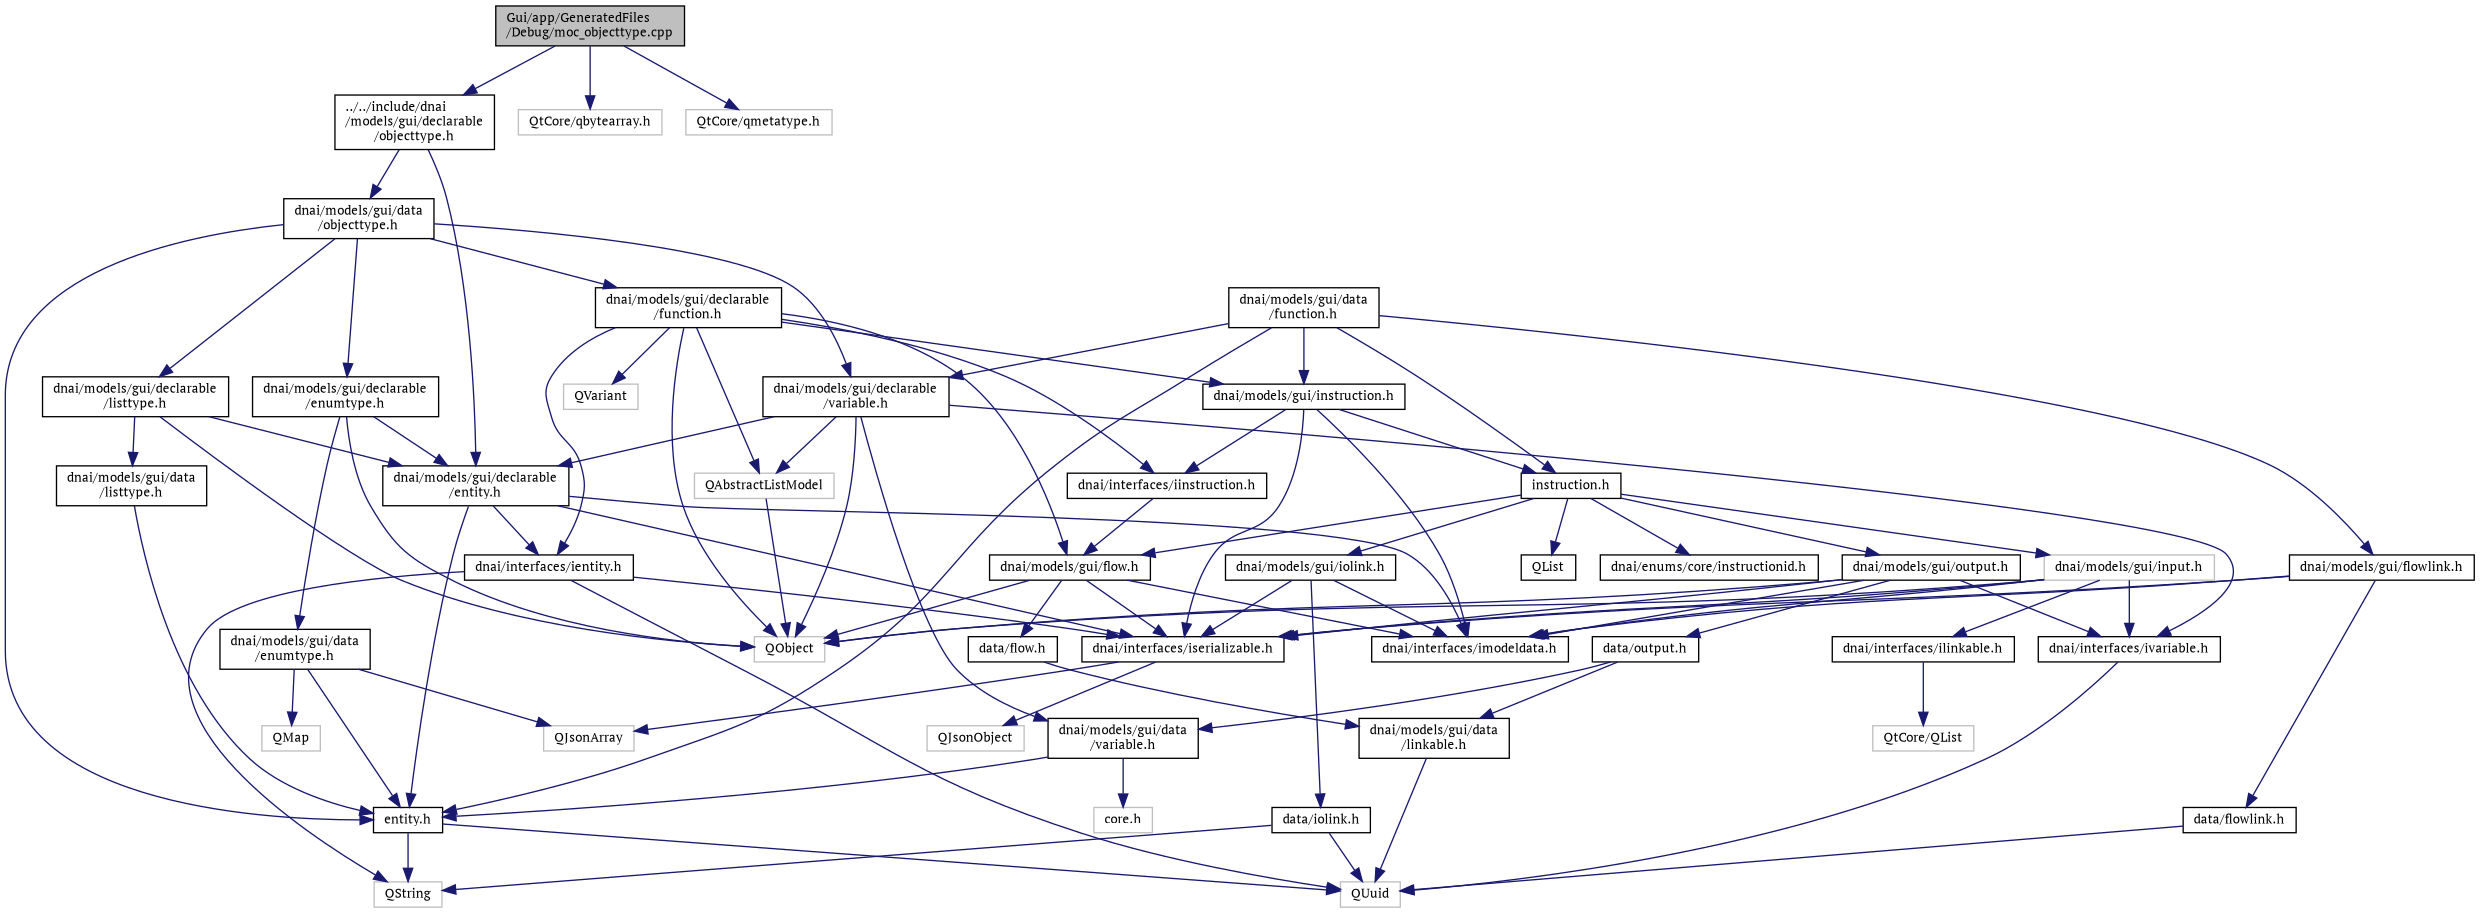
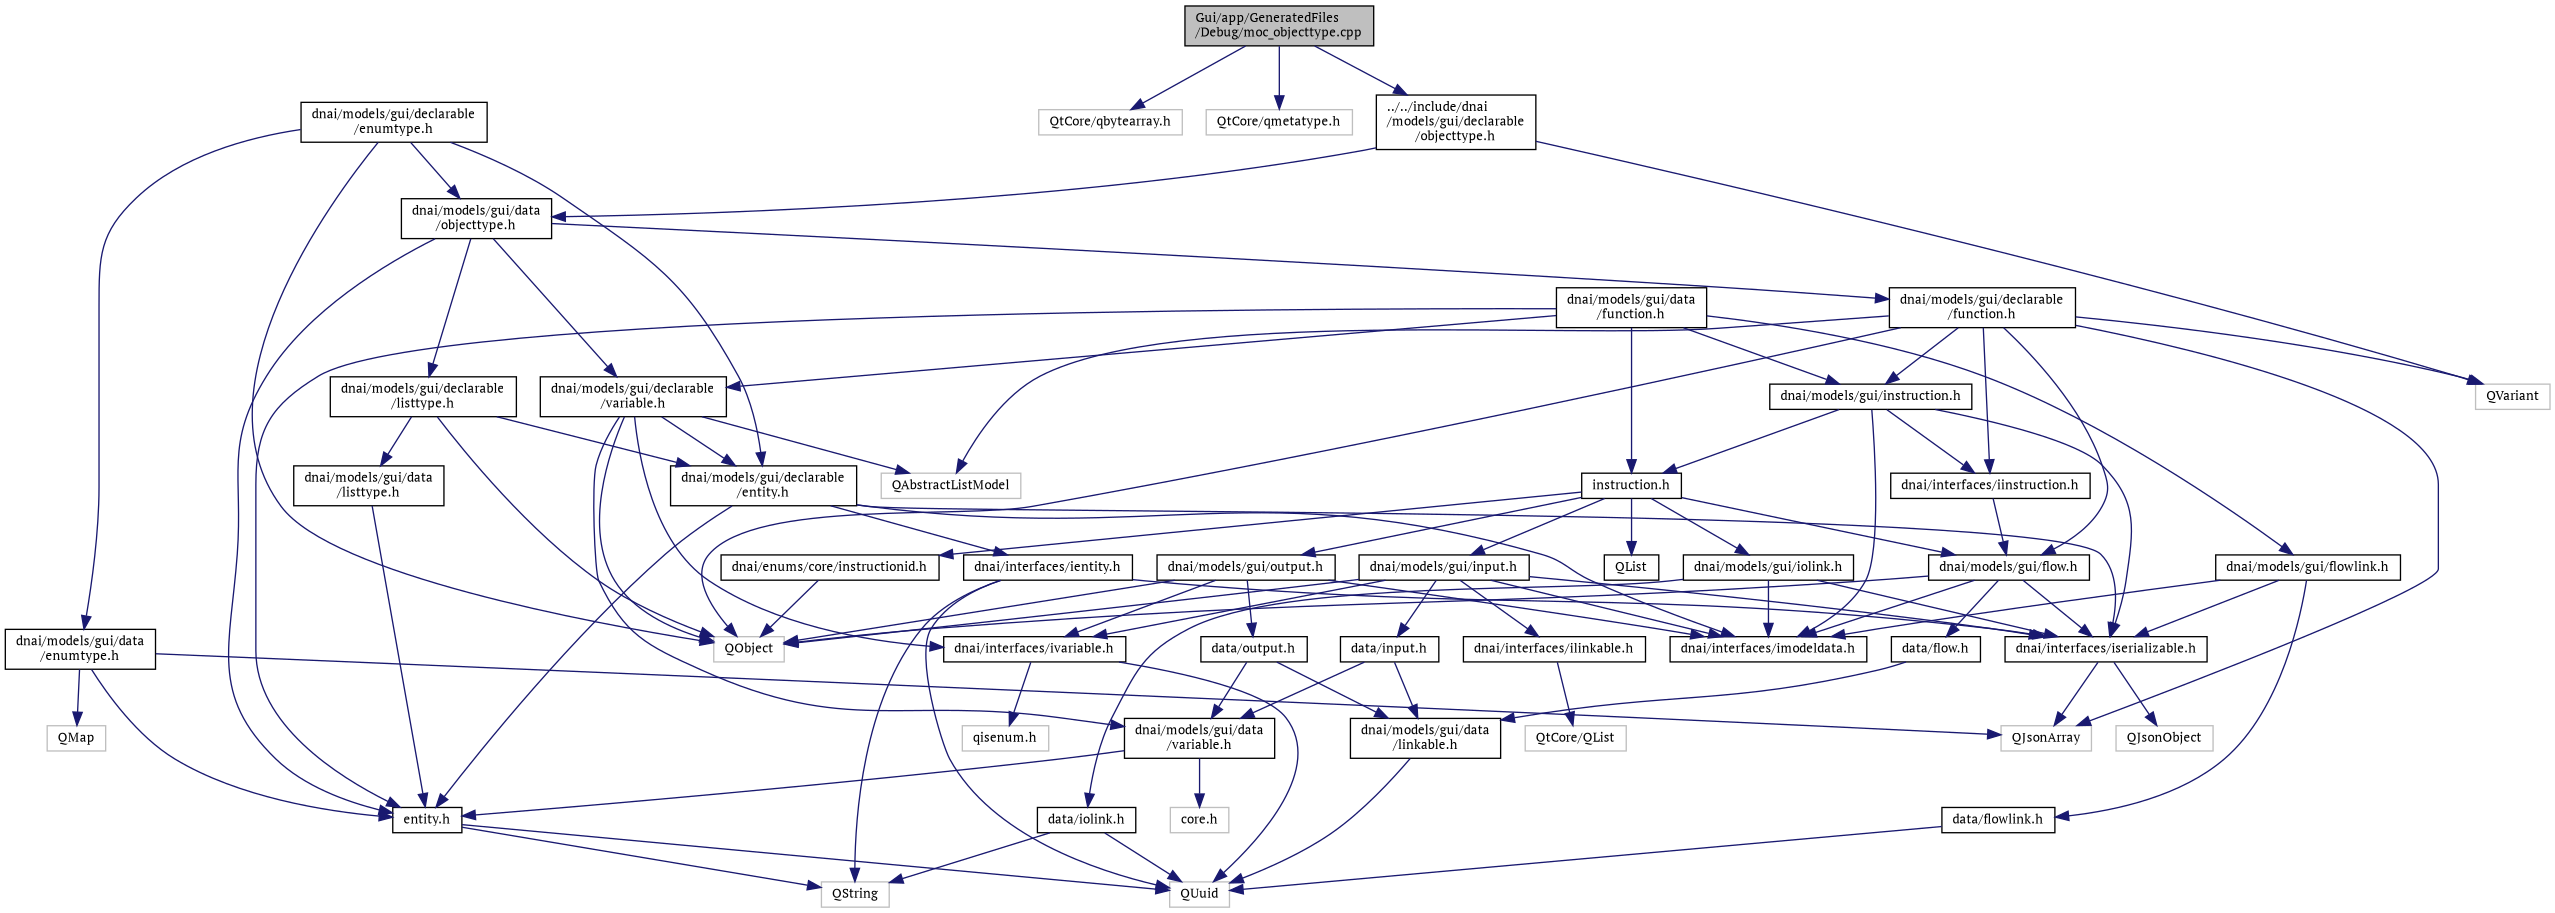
edge "../../include/dnai /models/gui/declarable /objecttype.h" -> "dnai/models/gui/declarable /entity.h": now "../../include/dnai /models/gui/declarable /objecttype.h" -> "QVariant"
edge "dnai/models/gui/data /objecttype.h" -> "dnai/models/gui/declarable /enumtype.h": reversed
edge "dnai/models/gui/declarable /function.h" -> "dnai/interfaces/ientity.h": now "dnai/models/gui/declarable /function.h" -> "QJsonArray"
edge "QAbstractListModel" -> "QObject": now "dnai/enums/core/instructionid.h" -> "QObject"
node "dnai/models/gui/input.h": color grey75 -> black
edge "dnai/models/gui/output.h" -> "dnai/interfaces/iserializable.h": removed
node "data/input.h": added
node "qisenum.h": added
